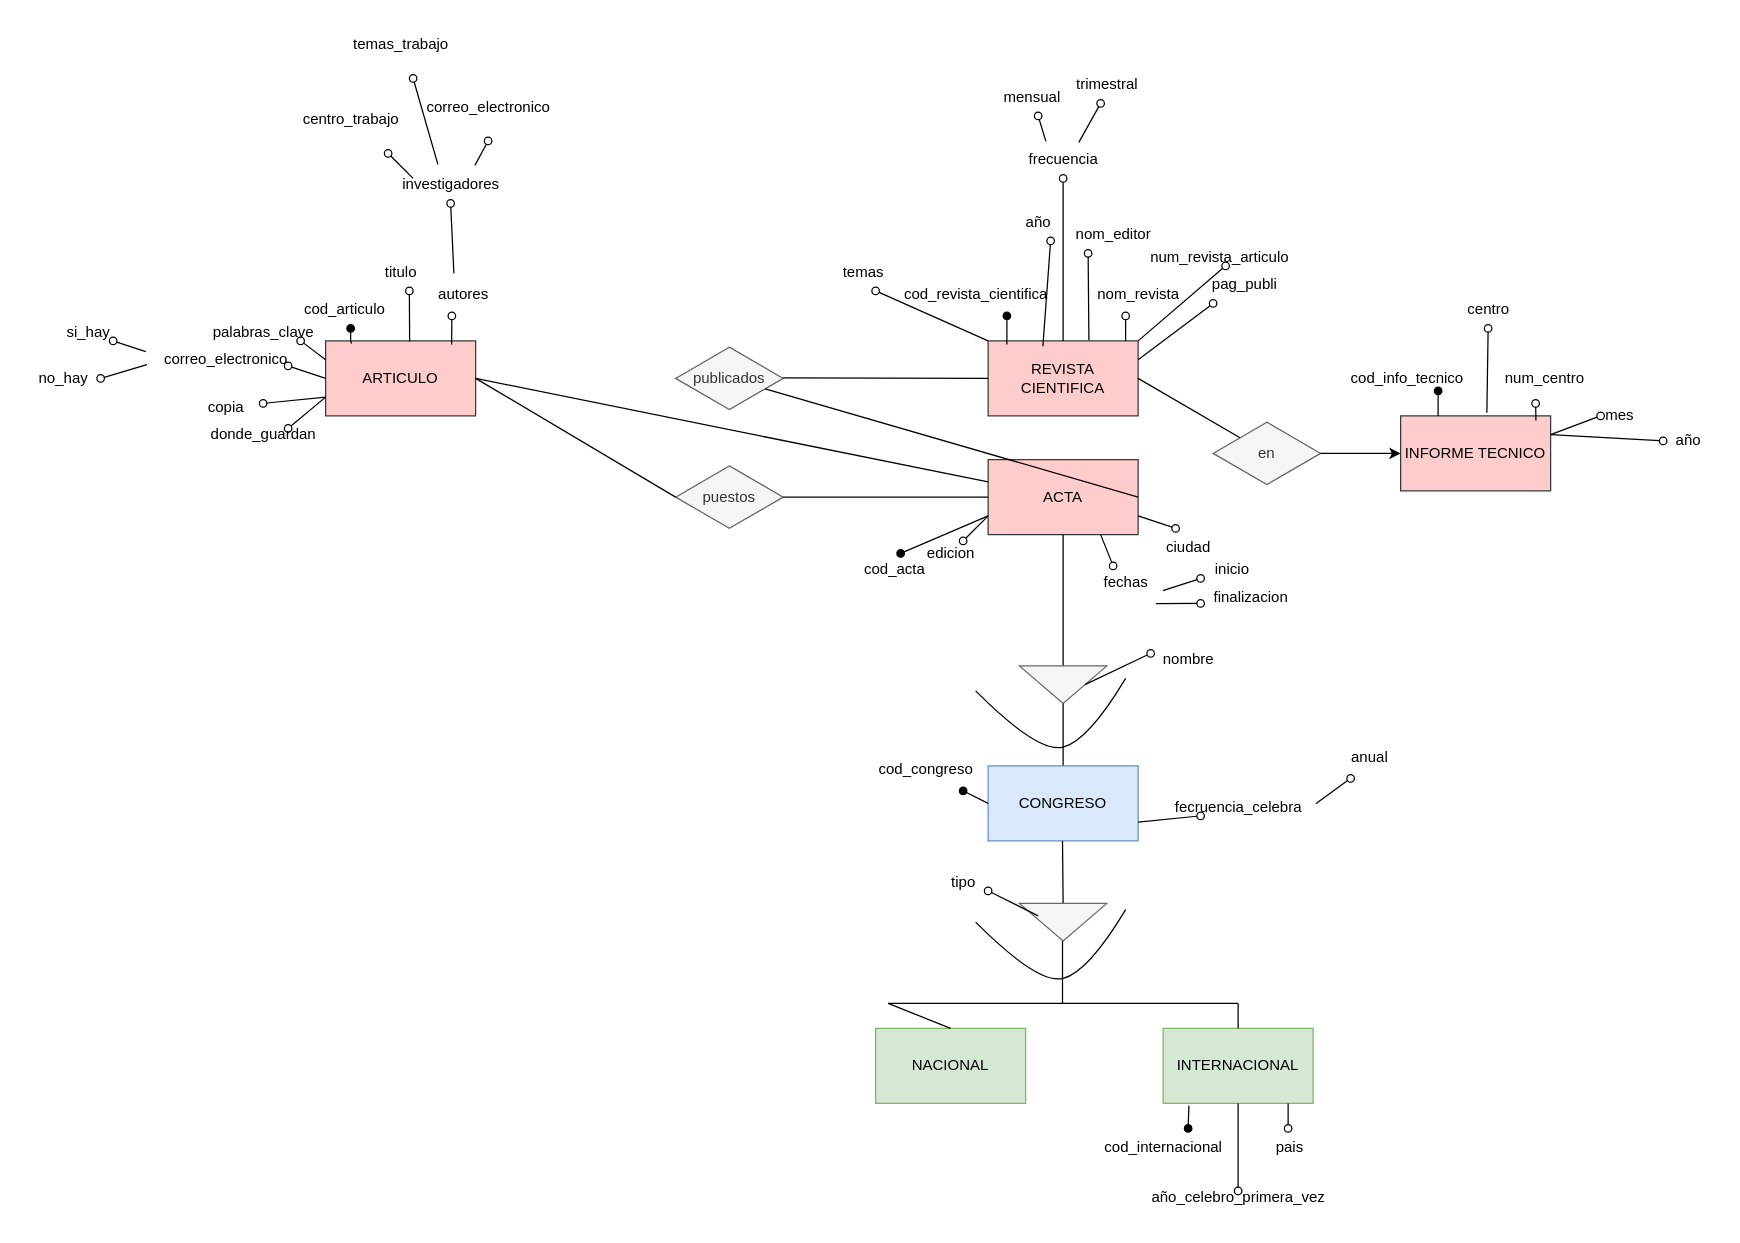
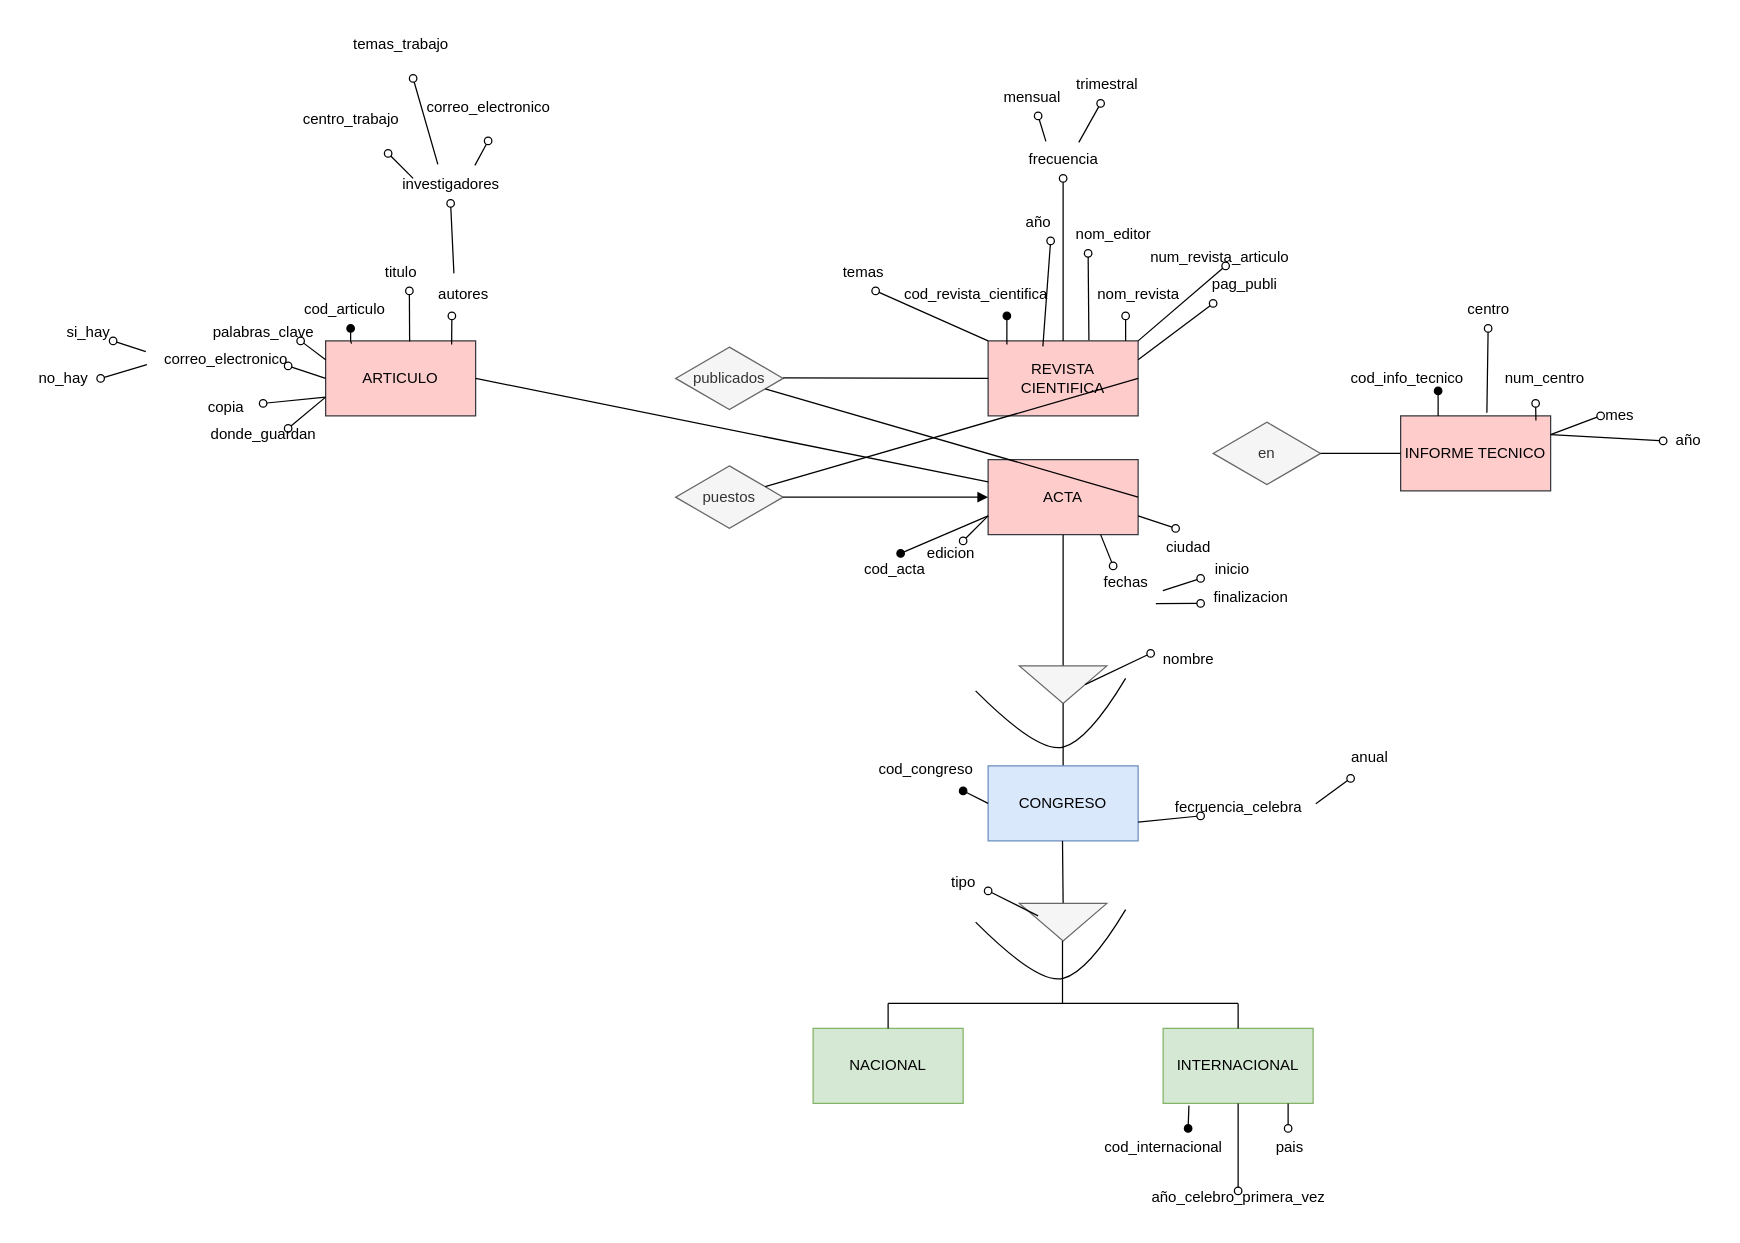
edge "REVISTA CIENTIFICA" -- "en": now "REVISTA CIENTIFICA" -- "puestos"
edge "ARTICULO" -- "puestos": removed
edge "en" -> "INFORME TECNICO": arrowhead classic -> none
edge "puestos" -- "ACTA": arrowhead none -> block
node "NACIONAL": moved (951, 1066) -> (888, 1066)
